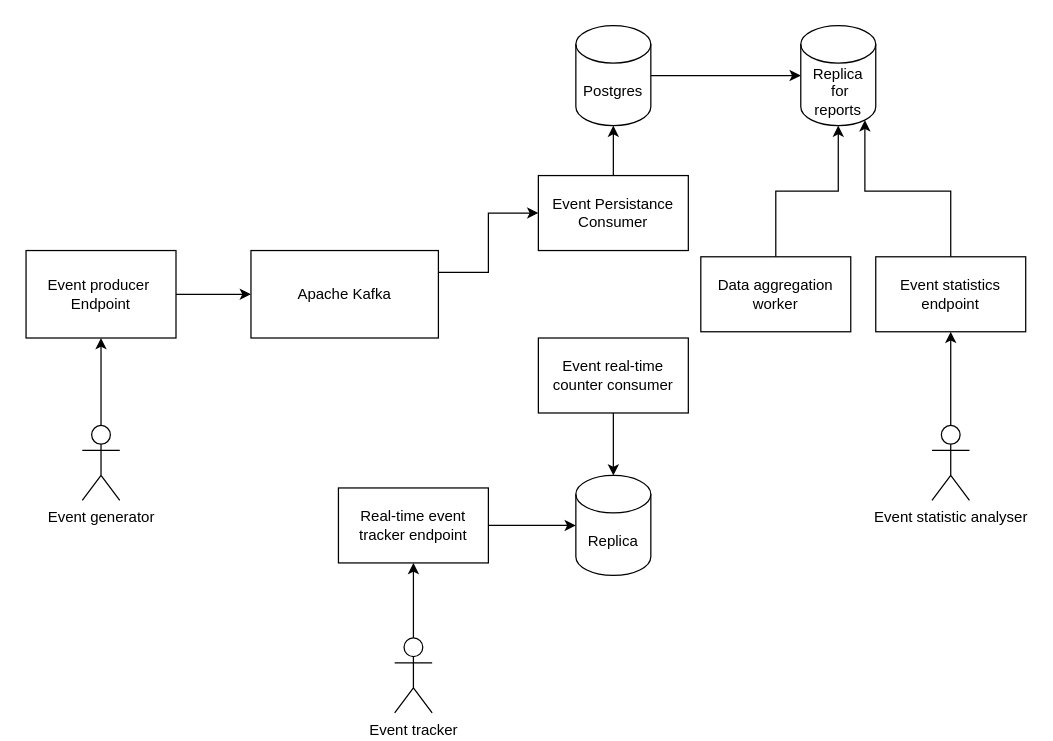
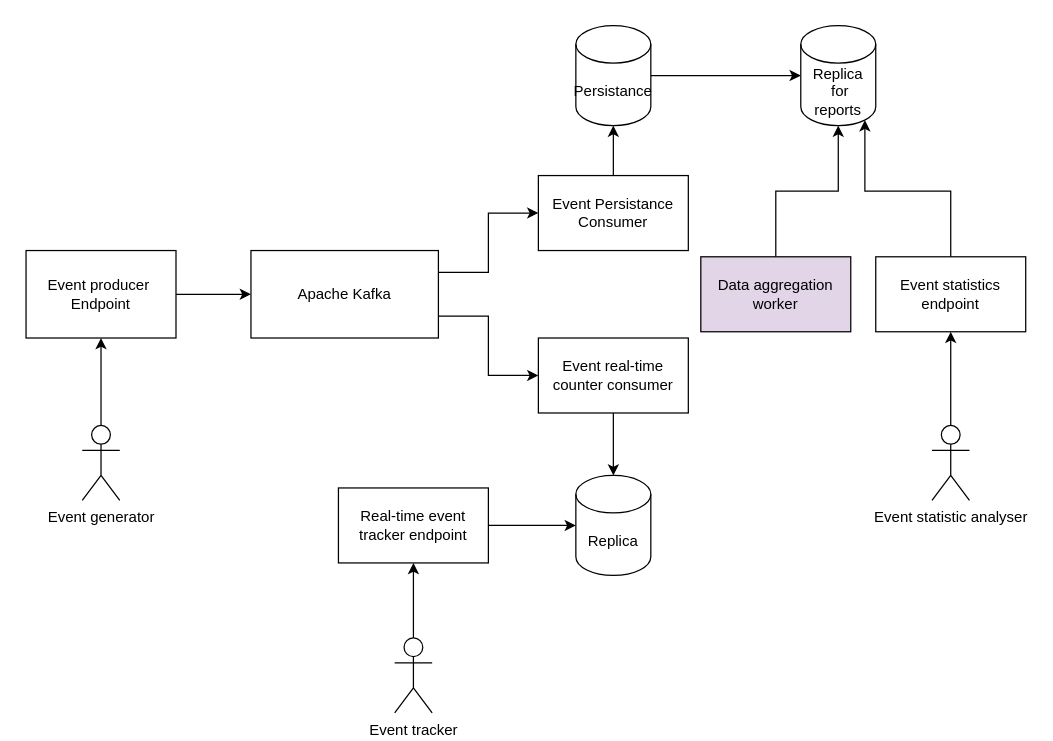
node "Postgres": label "Postgres" -> "Persistance"
node "Data aggregation worker": fillcolor #ffffff -> #e1d5e7
edge "Apache Kafka" -> "Event real-time counter consumer": added
